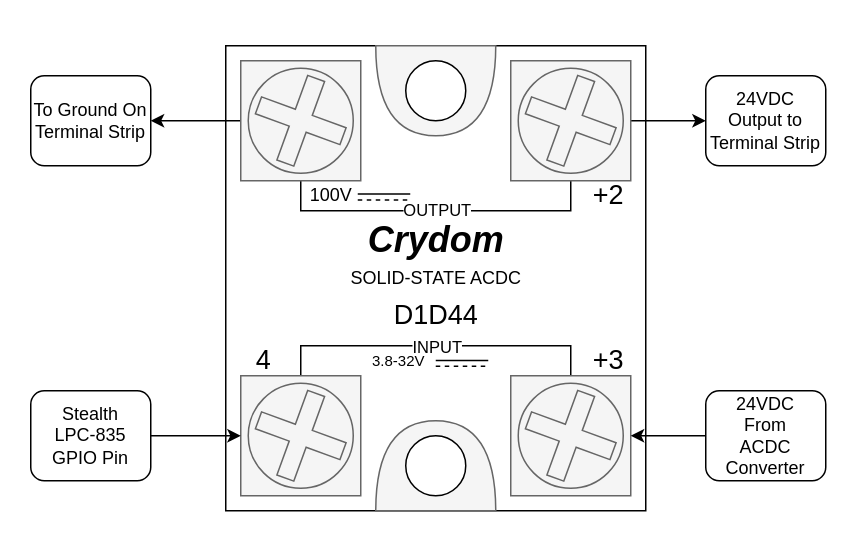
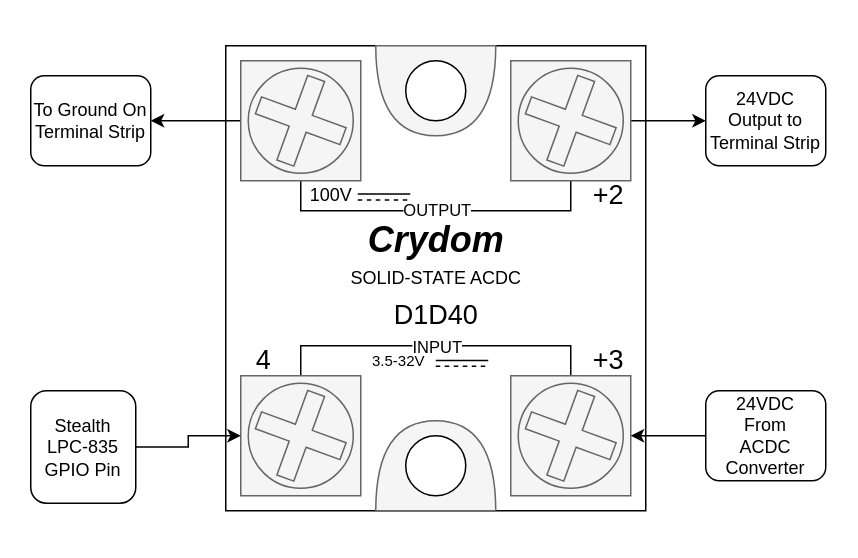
node "D1D44": label "D1D44" -> "D1D40"
node "3.8-32V": label "3.8-32V" -> "3.5-32V"
node "Stealth LPC-835 GPIO Pin": size 120x90 -> 105x113
